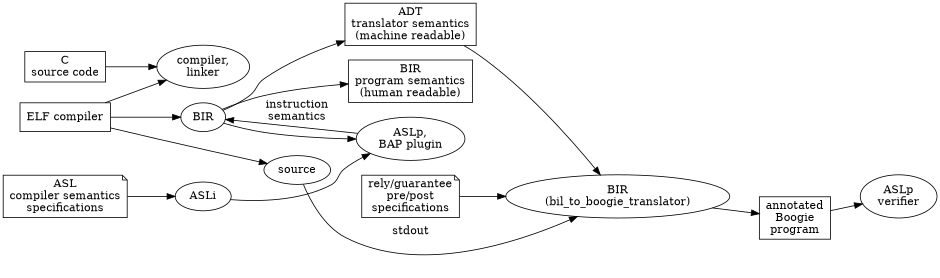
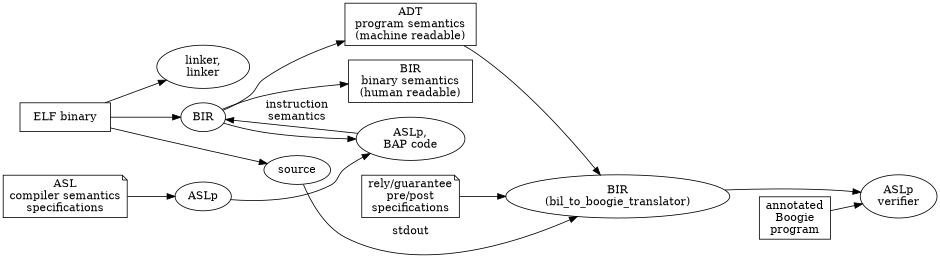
node "ADT translator semantics (machine readable)": label "ADT translator semantics (machine readable)" -> "ADT program semantics (machine readable)"
node "C source code": removed
node "compiler, linker": label "compiler, linker" -> "linker, linker"
node "BIR program semantics (human readable)": label "BIR program semantics (human readable)" -> "BIR binary semantics (human readable)"
node "ELF compiler": label "ELF compiler" -> "ELF binary"
node "ASLp, BAP plugin": label "ASLp, BAP plugin" -> "ASLp, BAP code"
node "ASLi": label "ASLi" -> "ASLp"
edge "BIR (bil_to_boogie_translator)" -> "annotated Boogie program": now "BIR (bil_to_boogie_translator)" -> "ASLp verifier"
